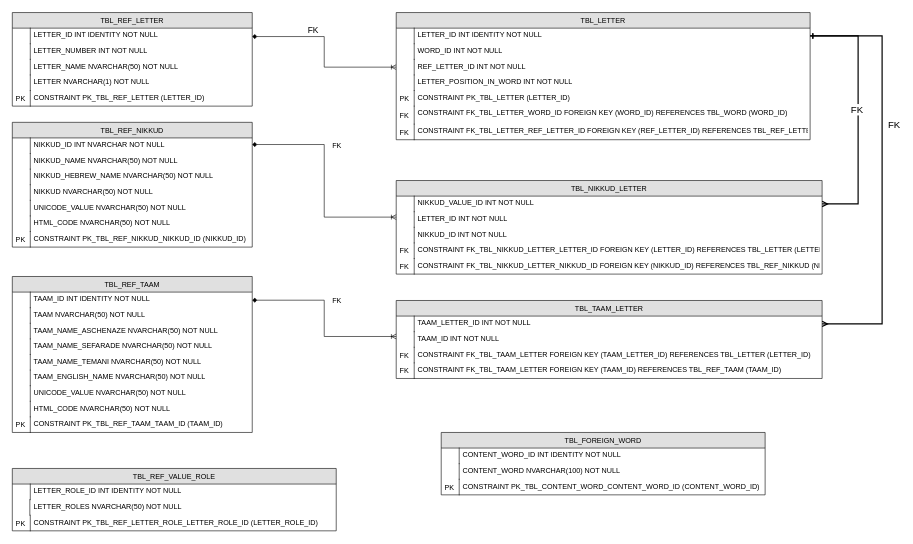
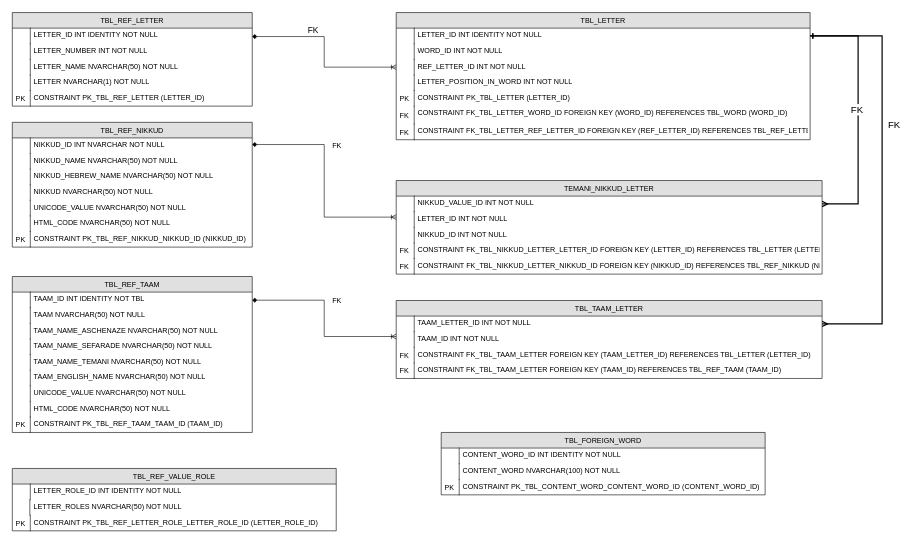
node "TBL_NIKKUD_LETTER": label "TBL_NIKKUD_LETTER" -> "TEMANI_NIKKUD_LETTER"
node "TAAM_ID INT IDENTITY NOT NULL": label "TAAM_ID INT IDENTITY NOT NULL" -> "TAAM_ID INT IDENTITY NOT TBL"
